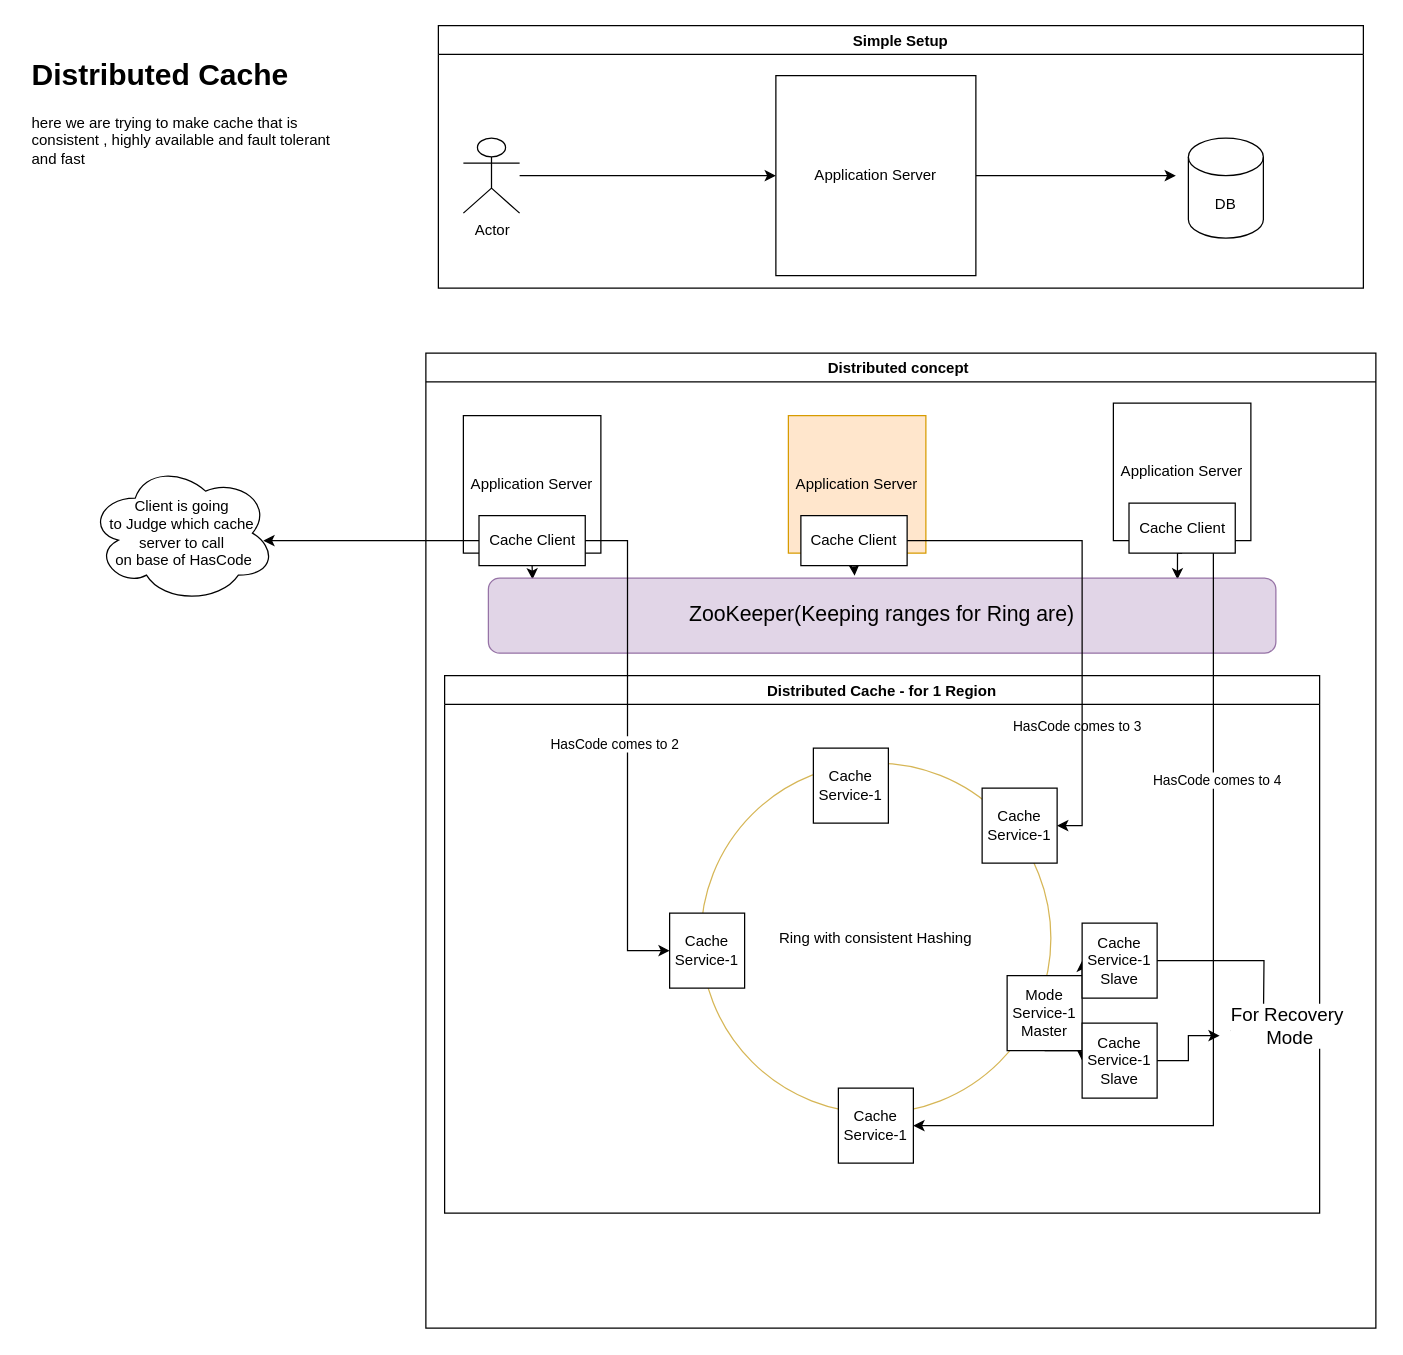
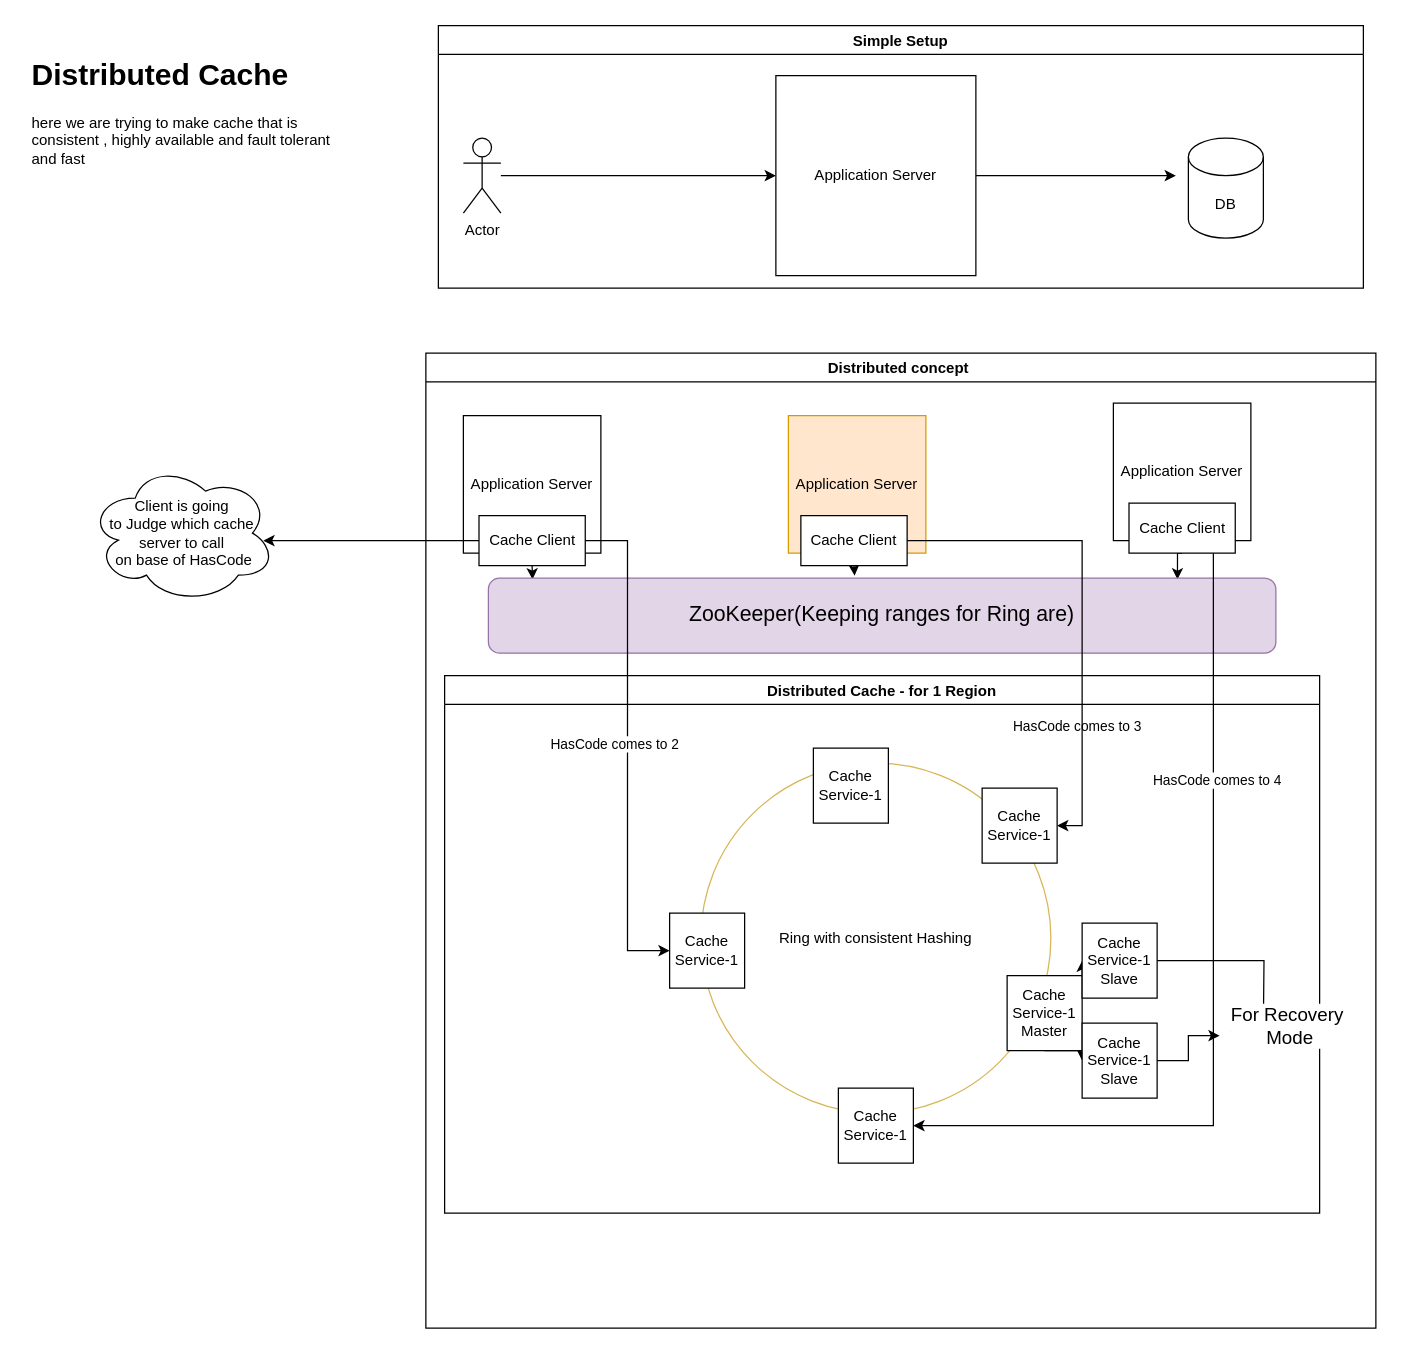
node "Actor": size 56x75 -> 38x75
node "Mode Service-1 Master": label "Mode Service-1 Master" -> "Cache Service-1 Master"
